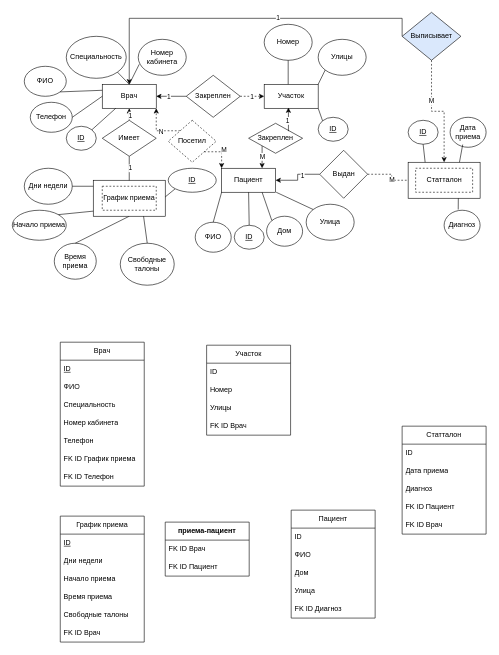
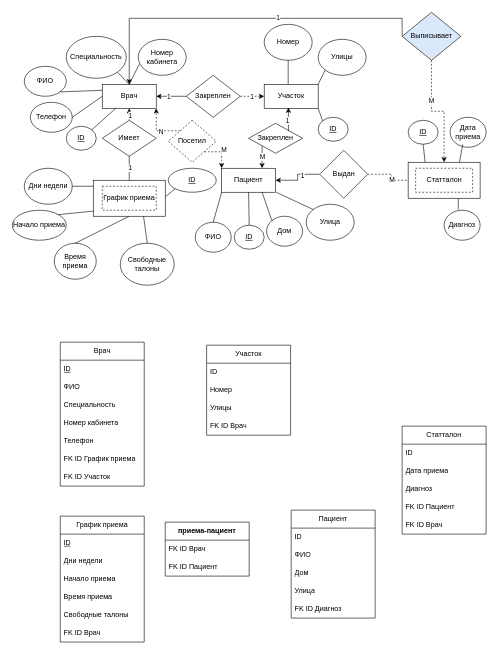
node "FK ID Телефон": label "FK ID Телефон" -> "FK ID Участок"
